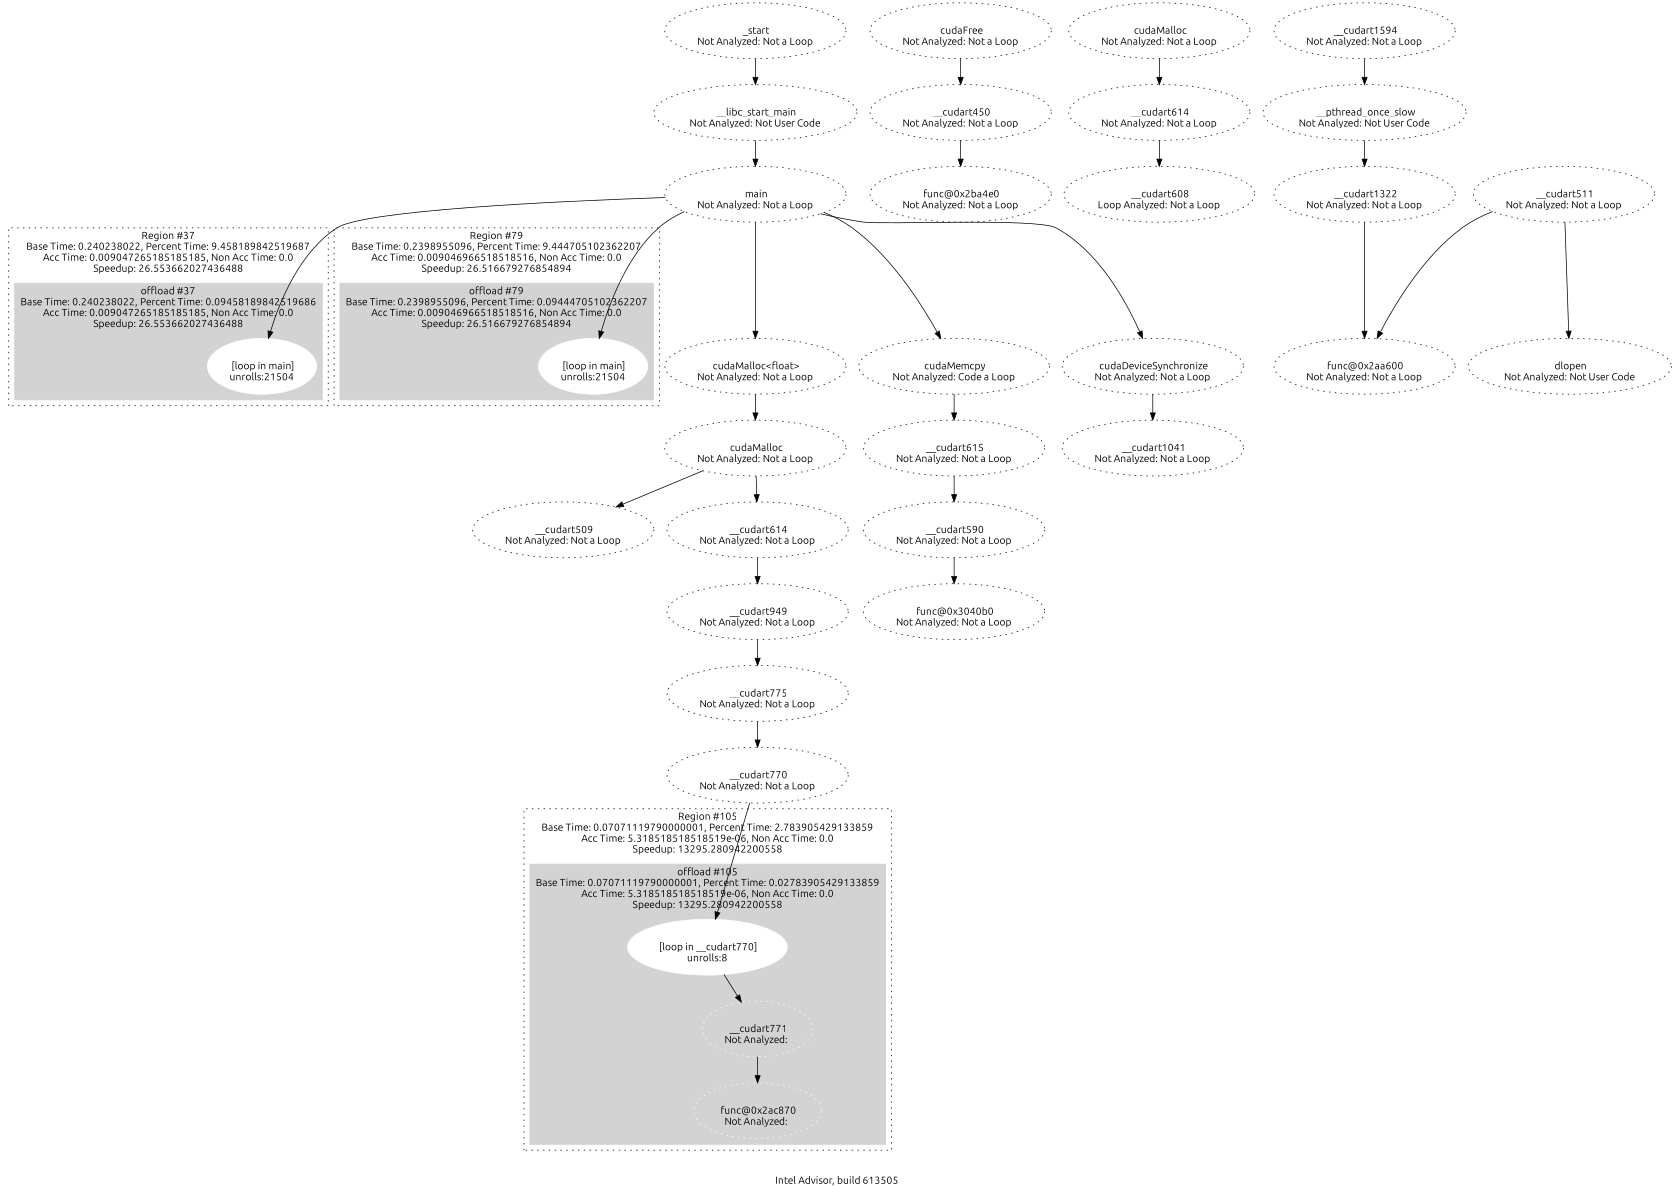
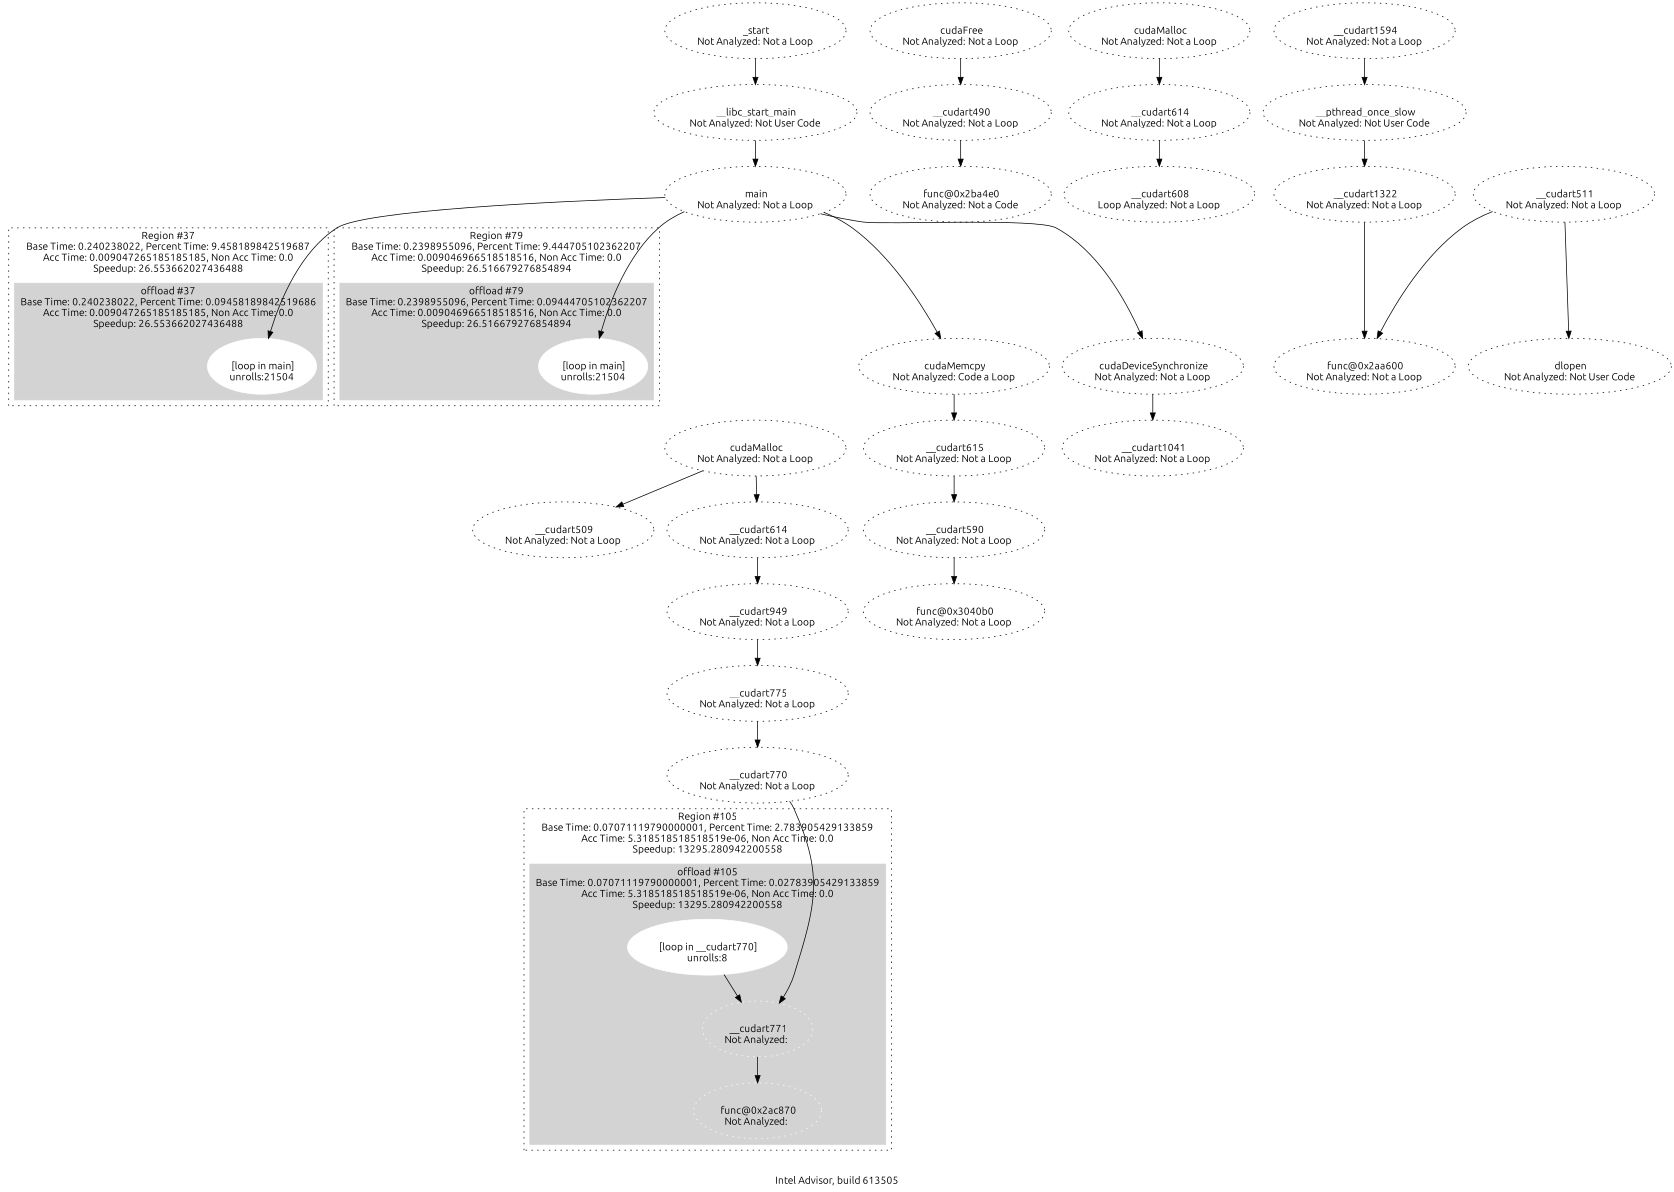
node "__cudart450 Not Analyzed: Not a Loop": label "__cudart450 Not Analyzed: Not a Loop" -> "__cudart490 Not Analyzed: Not a Loop"
node "func@0x2ba4e0 Not Analyzed: Not a Loop": label "func@0x2ba4e0 Not Analyzed: Not a Loop" -> "func@0x2ba4e0 Not Analyzed: Not a Code"
node "cudaMalloc<float> Not Analyzed: Not a Loop": removed
edge "__cudart770 Not Analyzed: Not a Loop" -> "[loop in __cudart770] unrolls:8": now "__cudart770 Not Analyzed: Not a Loop" -> "__cudart771 Not Analyzed:"
